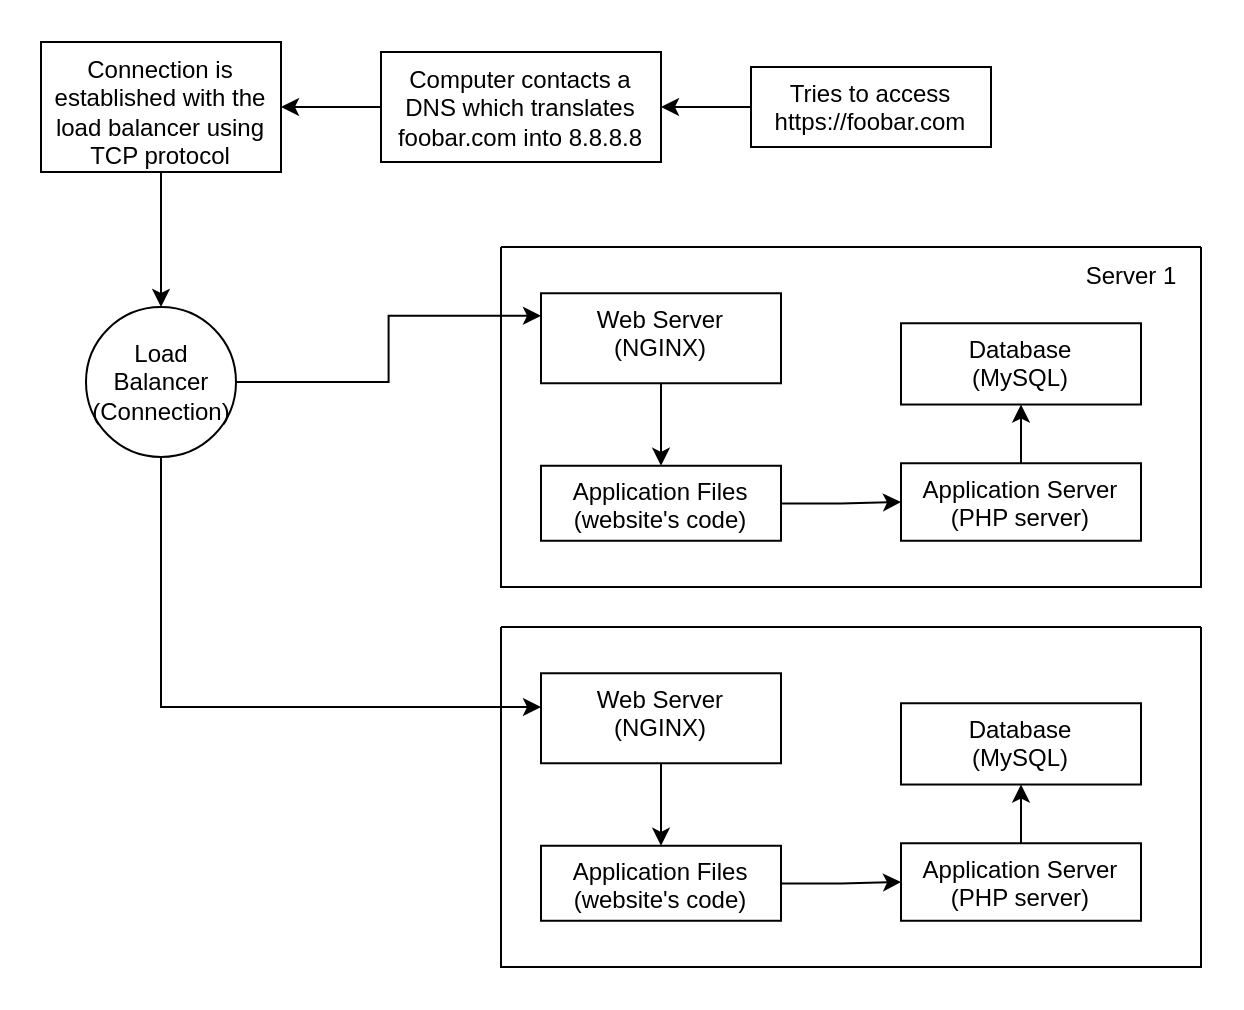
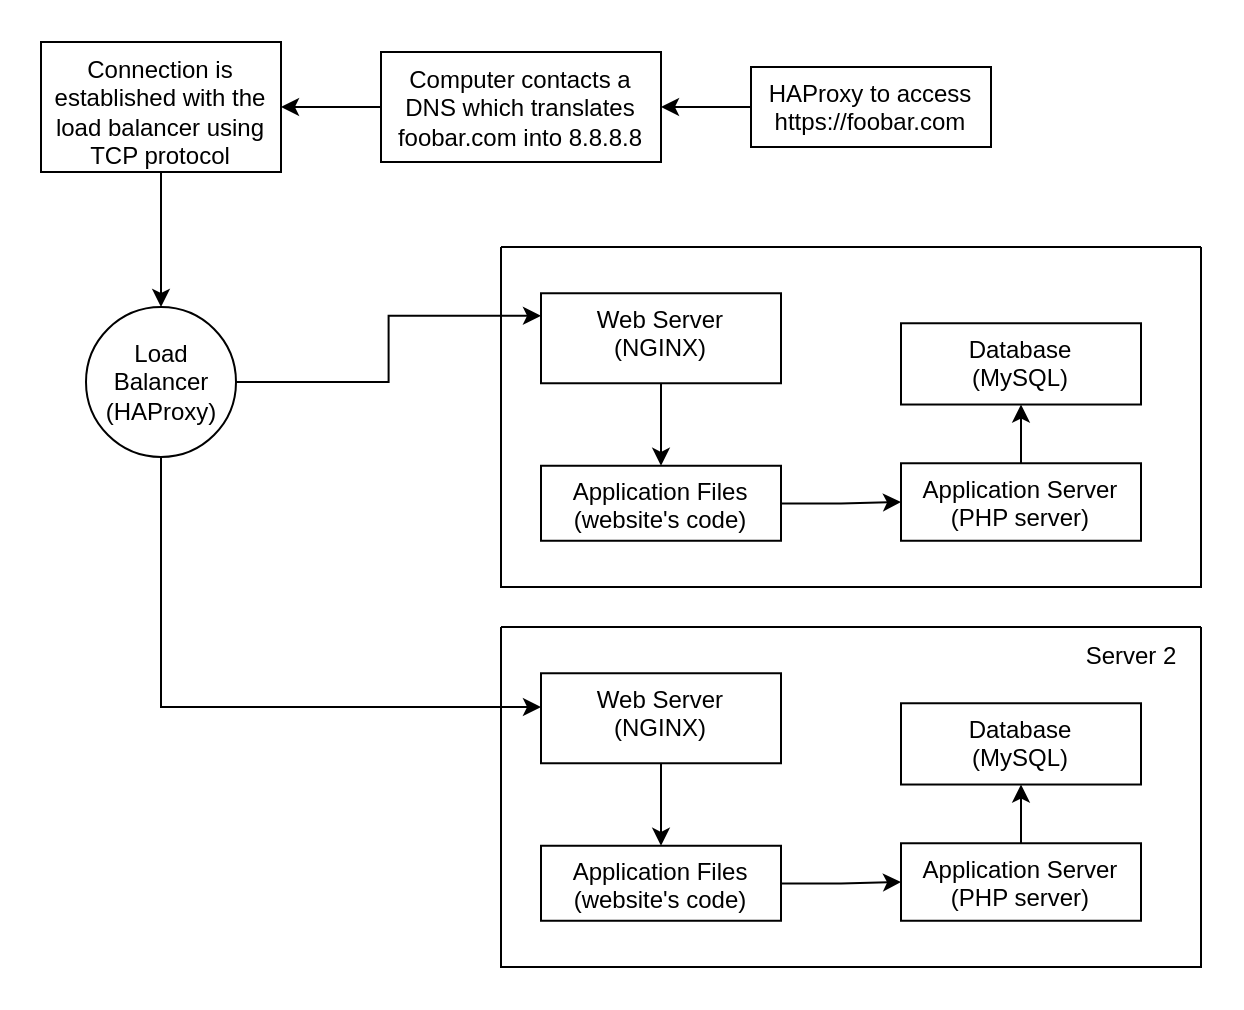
node "Tries to access https://foobar.com": label "Tries to access https://foobar.com" -> "HAProxy to access https://foobar.com"
node "Server 1": removed
node "Load Balancer (Connection)": label "Load Balancer (Connection)" -> "Load Balancer (HAProxy)"
node "Server 2": added
